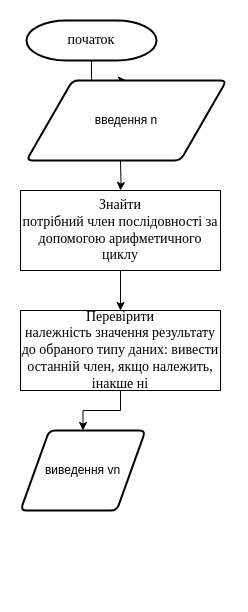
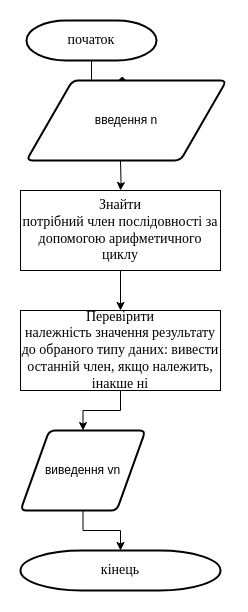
edge "початок" -> "введення n": arrowhead classic -> diamond
edge "виведення vn" -> "кінець": added
node "кінець": added
